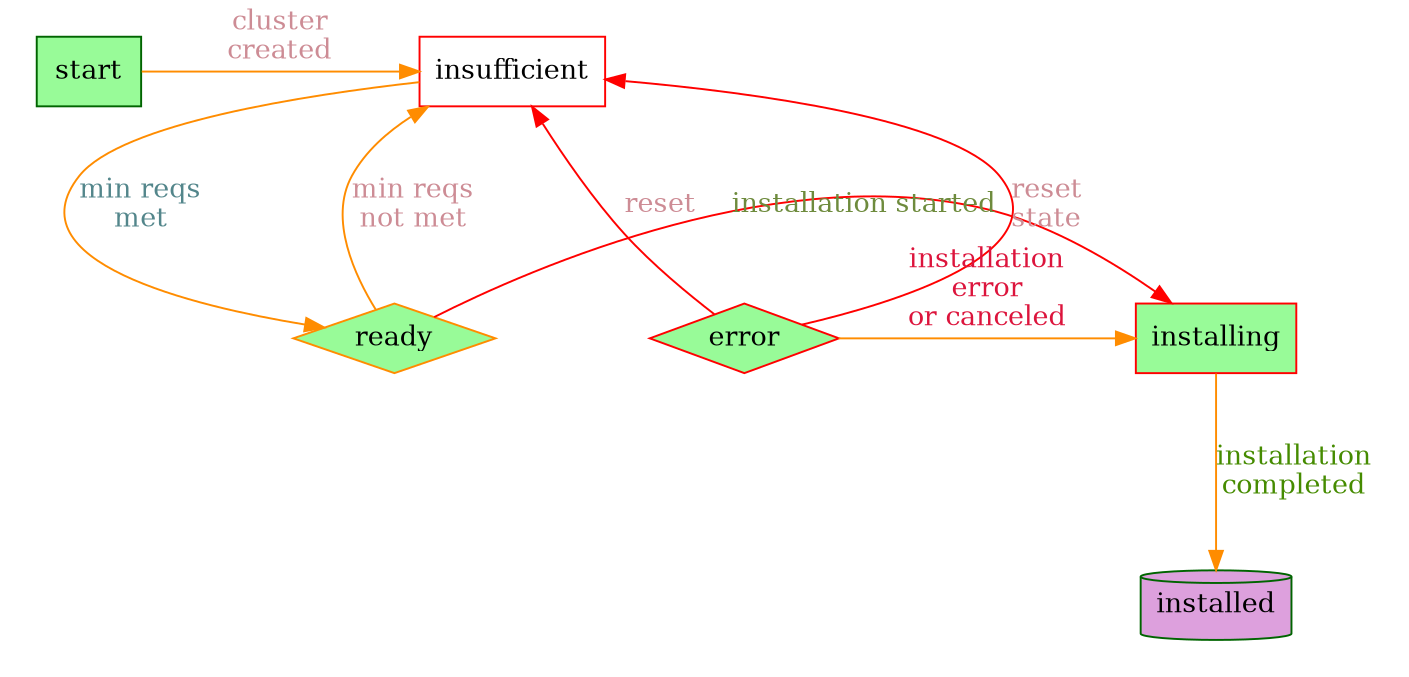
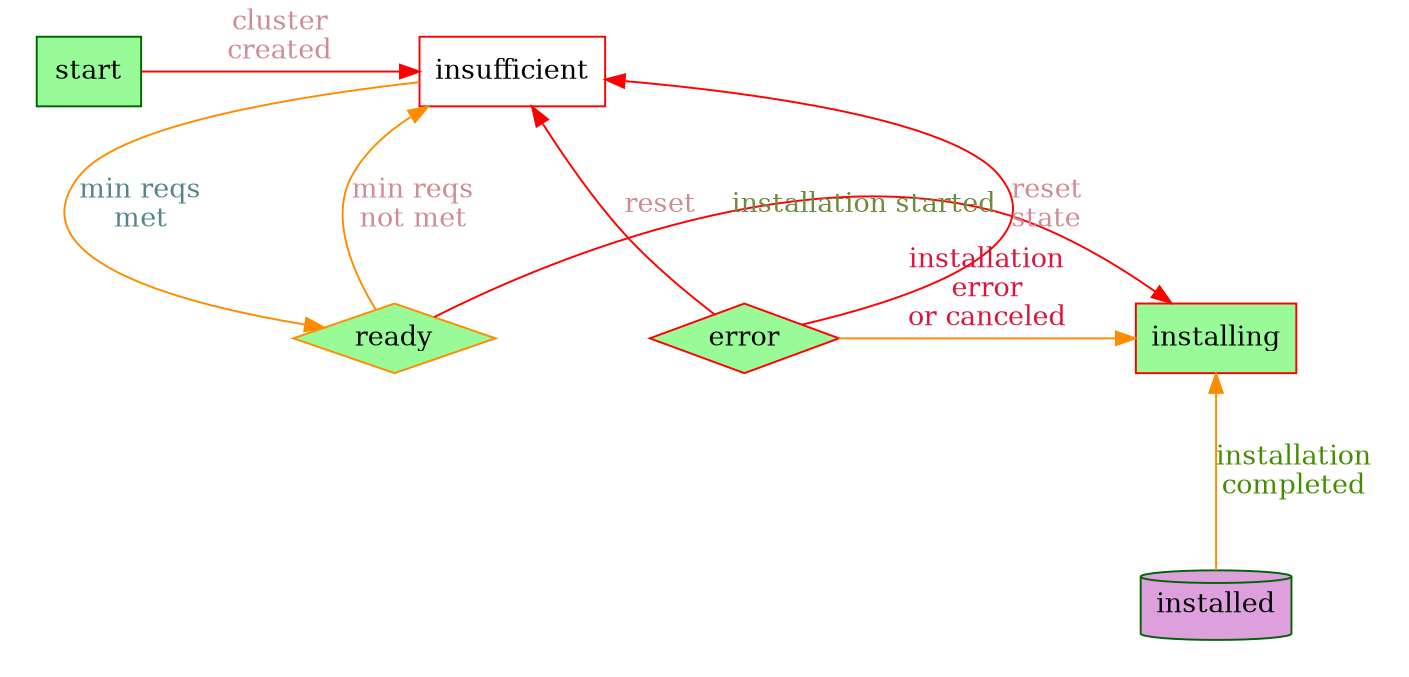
edge "start" -> "insufficient": color darkorange -> red
edge "installing" -> "installed": reversed
